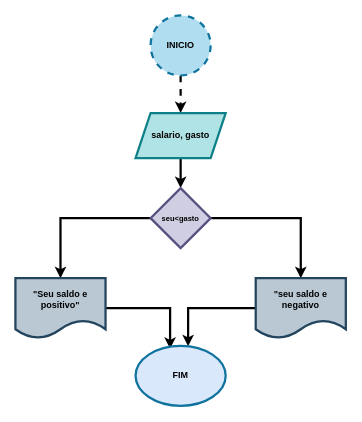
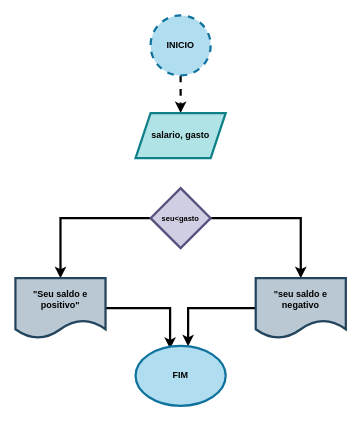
edge "salario, gasto" -> "seu<gasto": removed
node "FIM": fillcolor #dae8fc -> #b1ddf0
